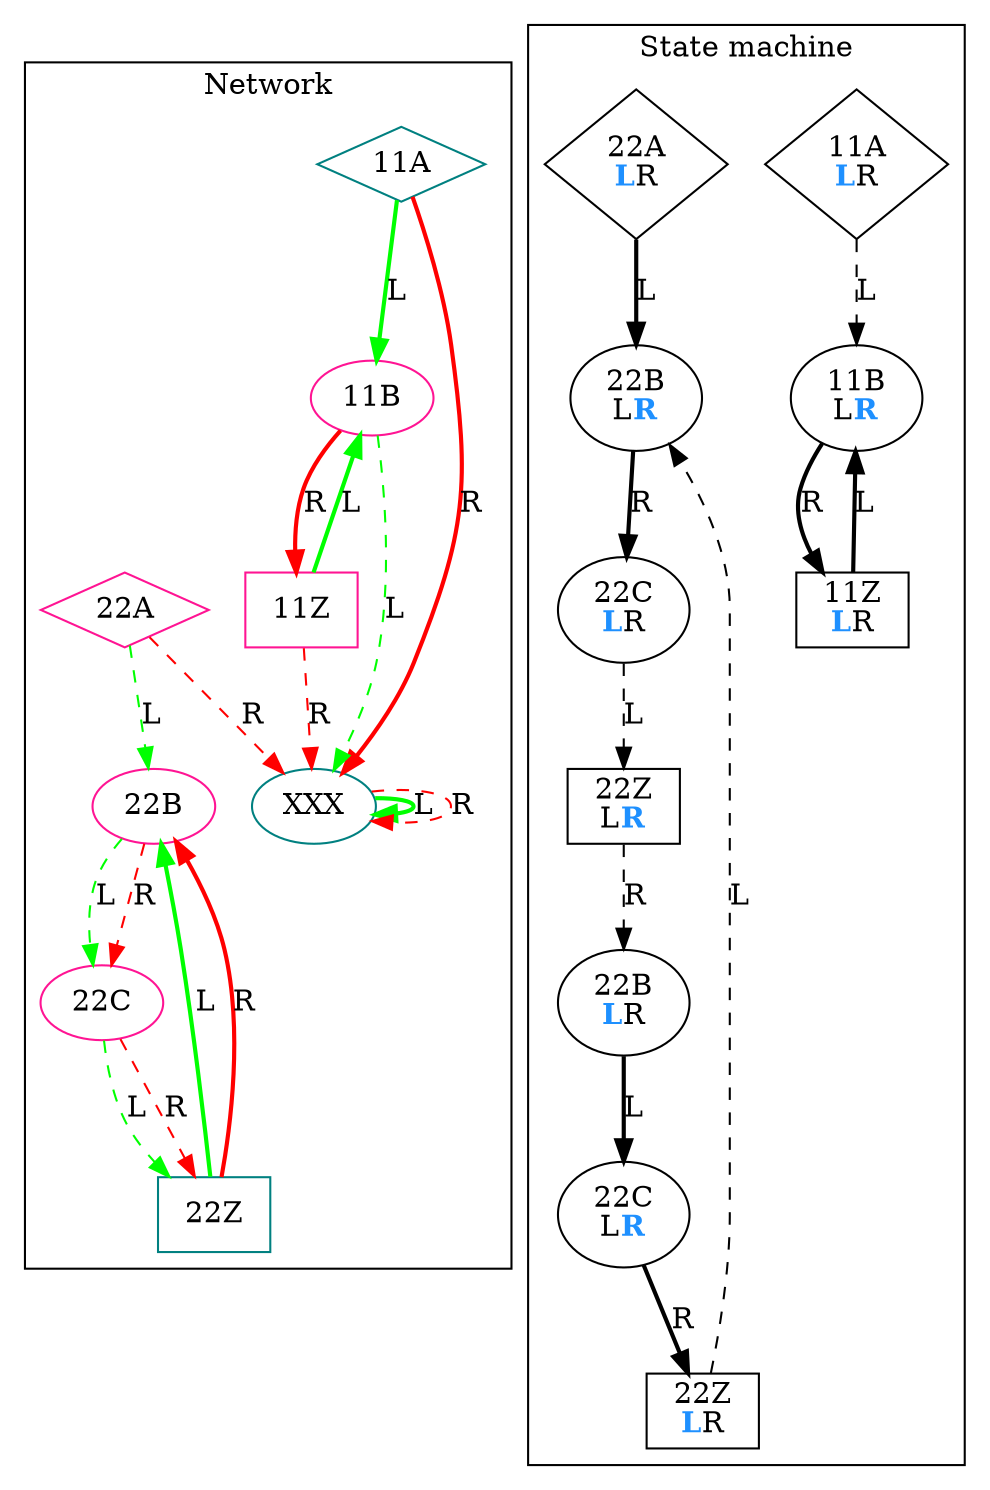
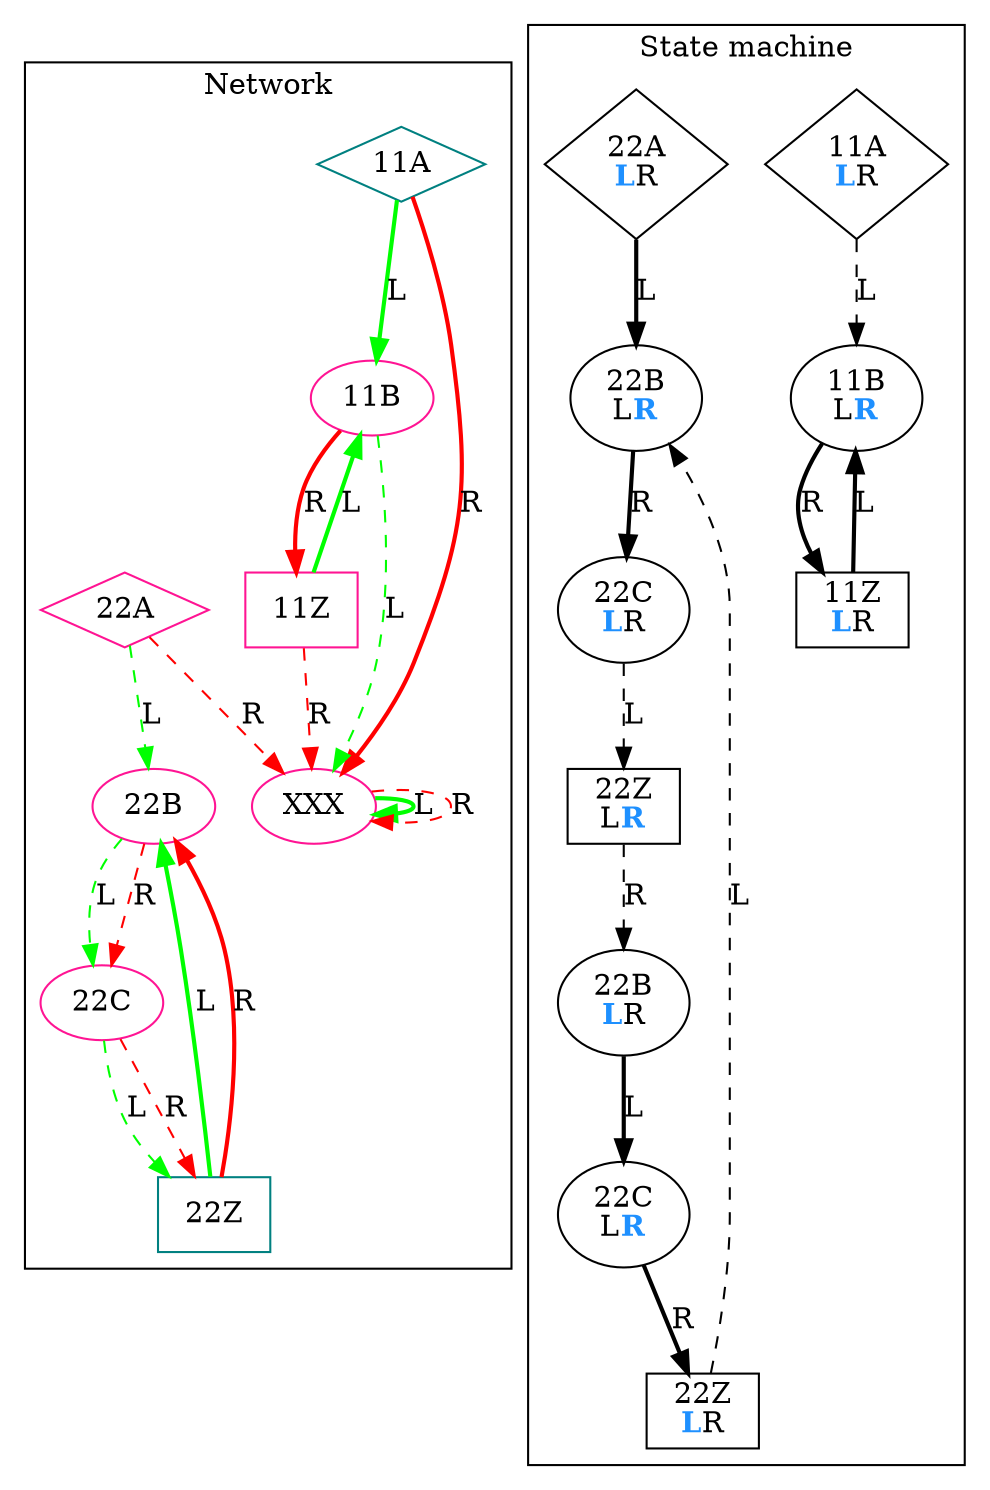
node "XXX": color teal -> deeppink
